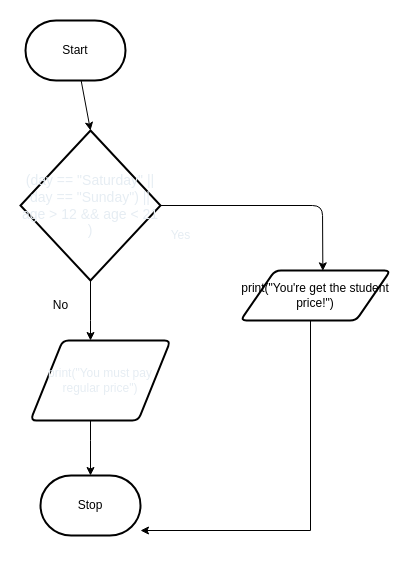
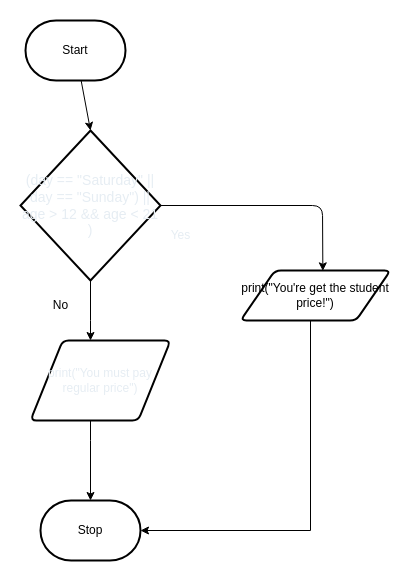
node "Stop": moved (91, 506) -> (91, 531)
